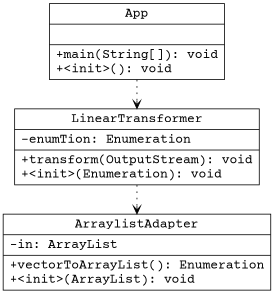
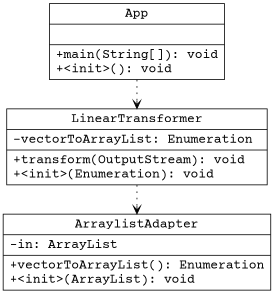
node "LinearTransformer": text "-enumTion: Enumeration" -> "-vectorToArrayList: Enumeration"
